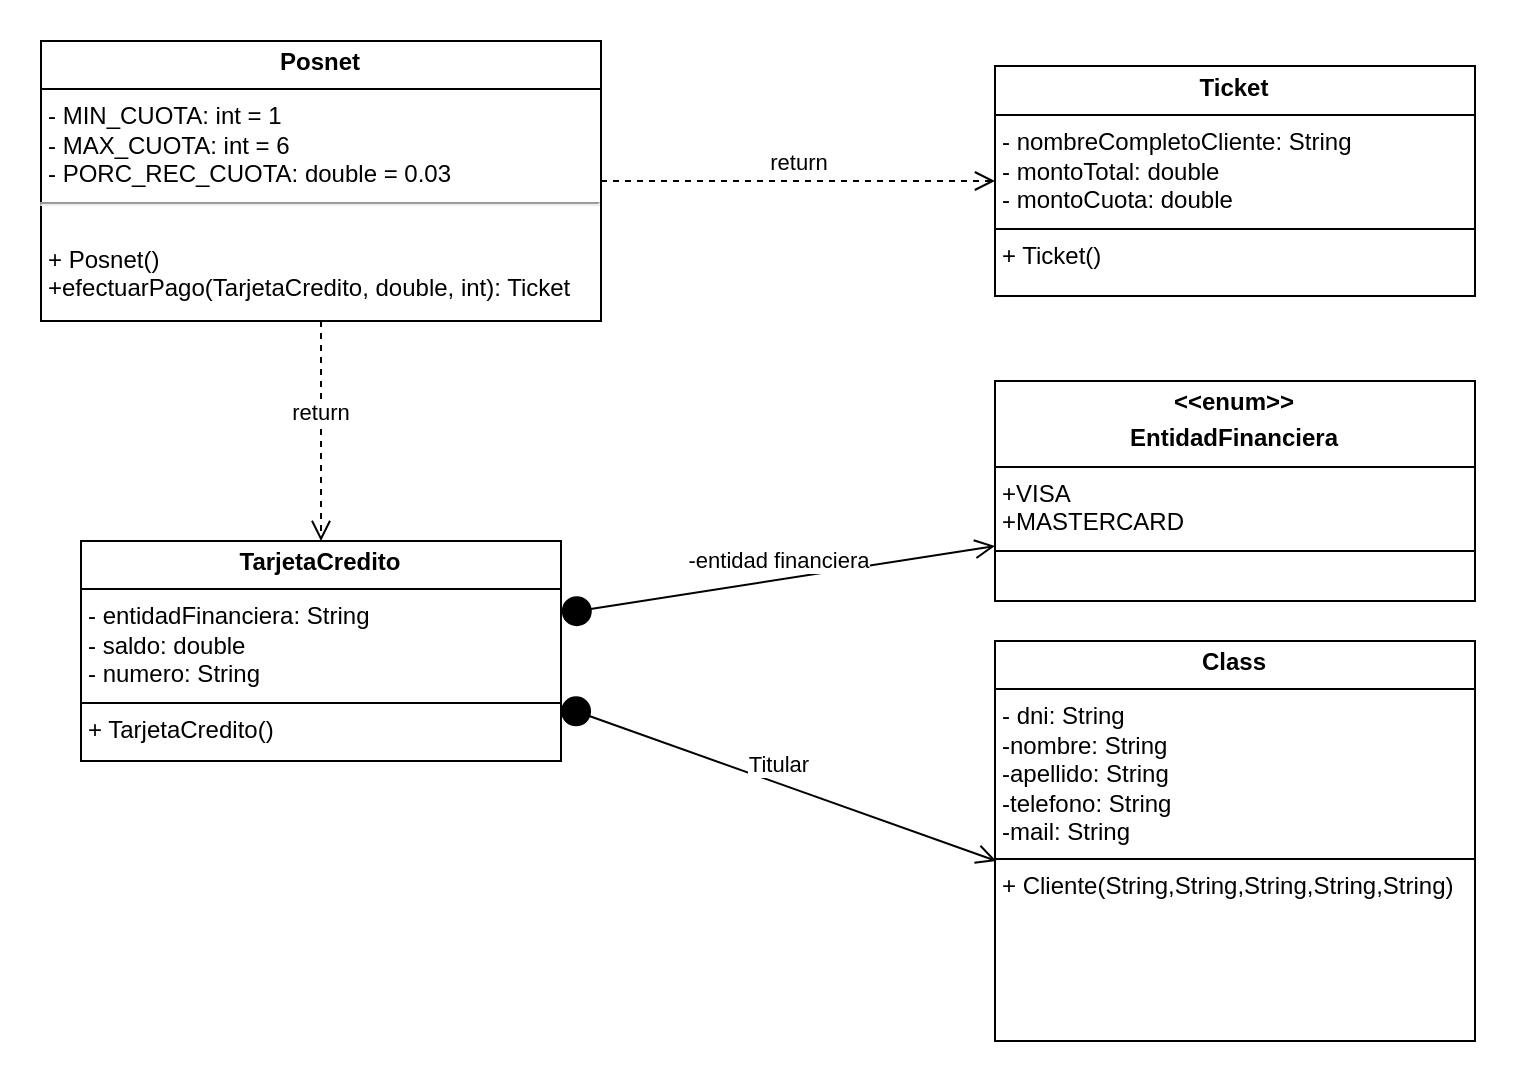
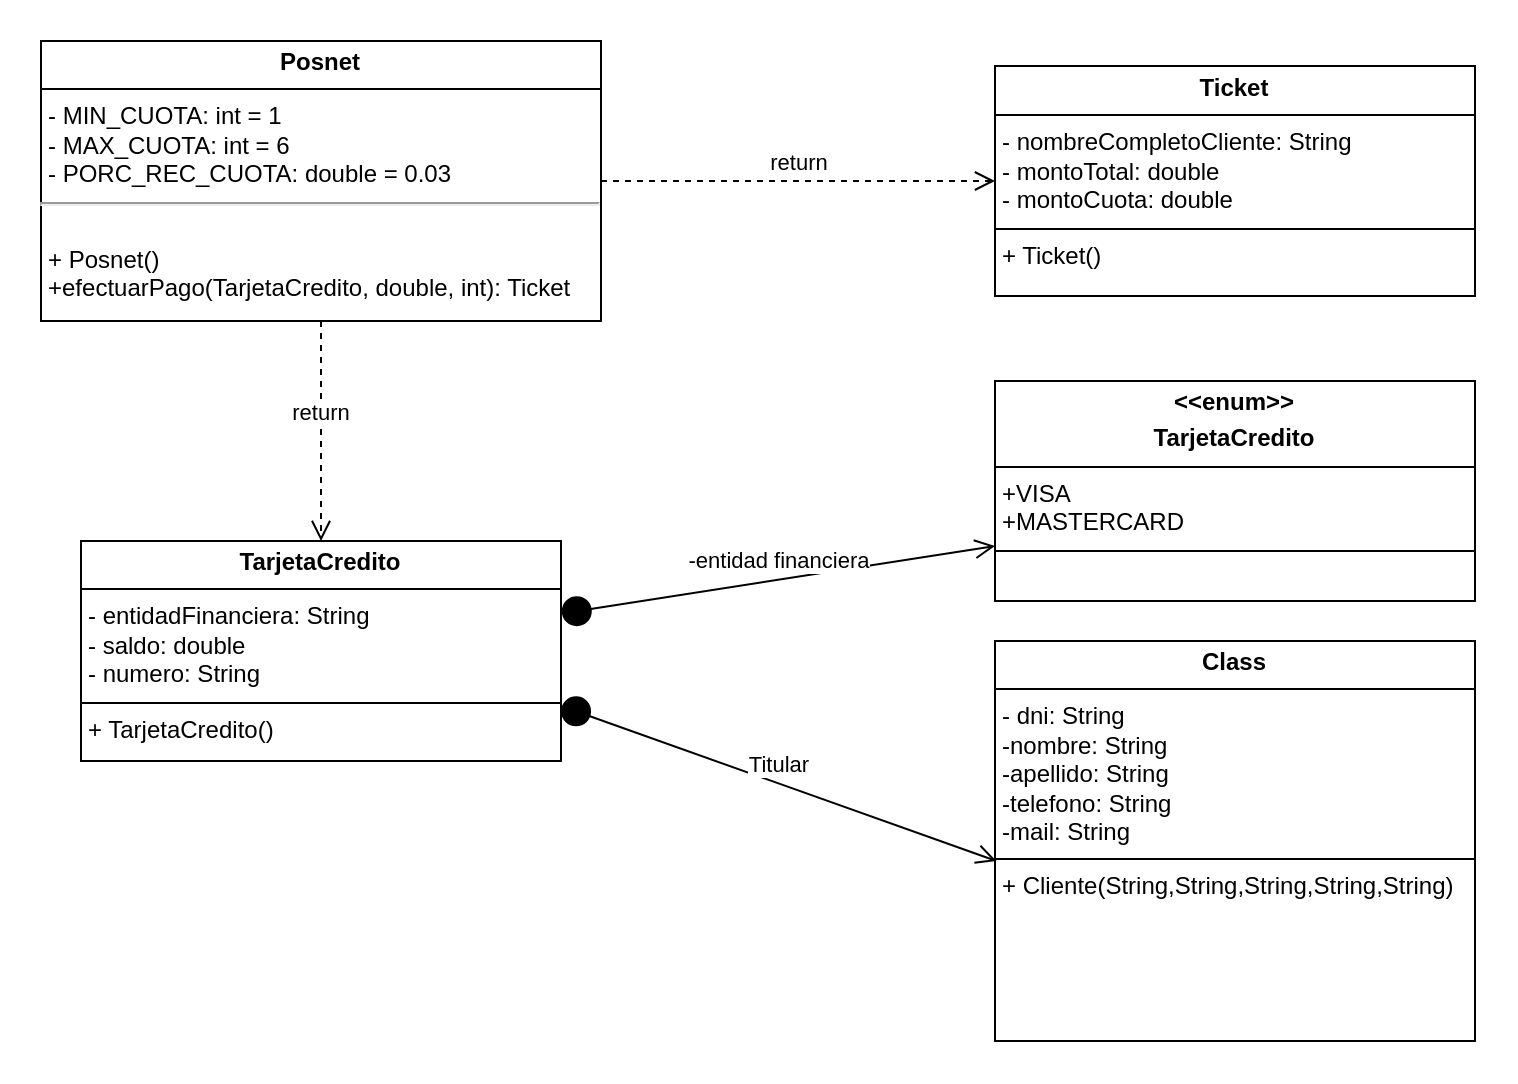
node "<<enum>> EntidadFinanciera +VISA +MASTERCARD": label "<<enum>> EntidadFinanciera +VISA +MASTERCARD" -> "<<enum>> TarjetaCredito +VISA +MASTERCARD"
